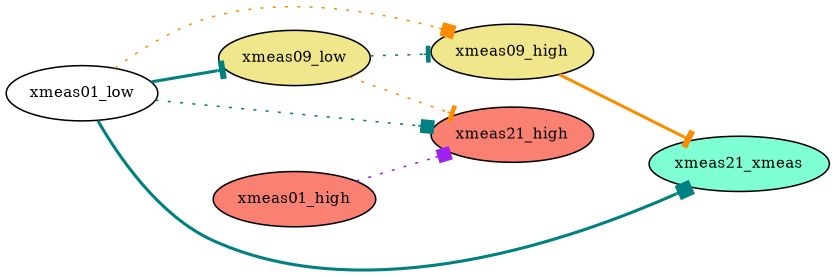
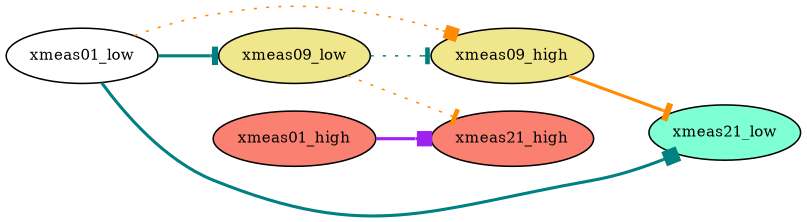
edge "xmeas01_low" -> "xmeas21_high": removed
node "xmeas21_xmeas": label "xmeas21_xmeas" -> "xmeas21_low"
edge "xmeas01_high" -> "xmeas21_high": style dotted -> bold
